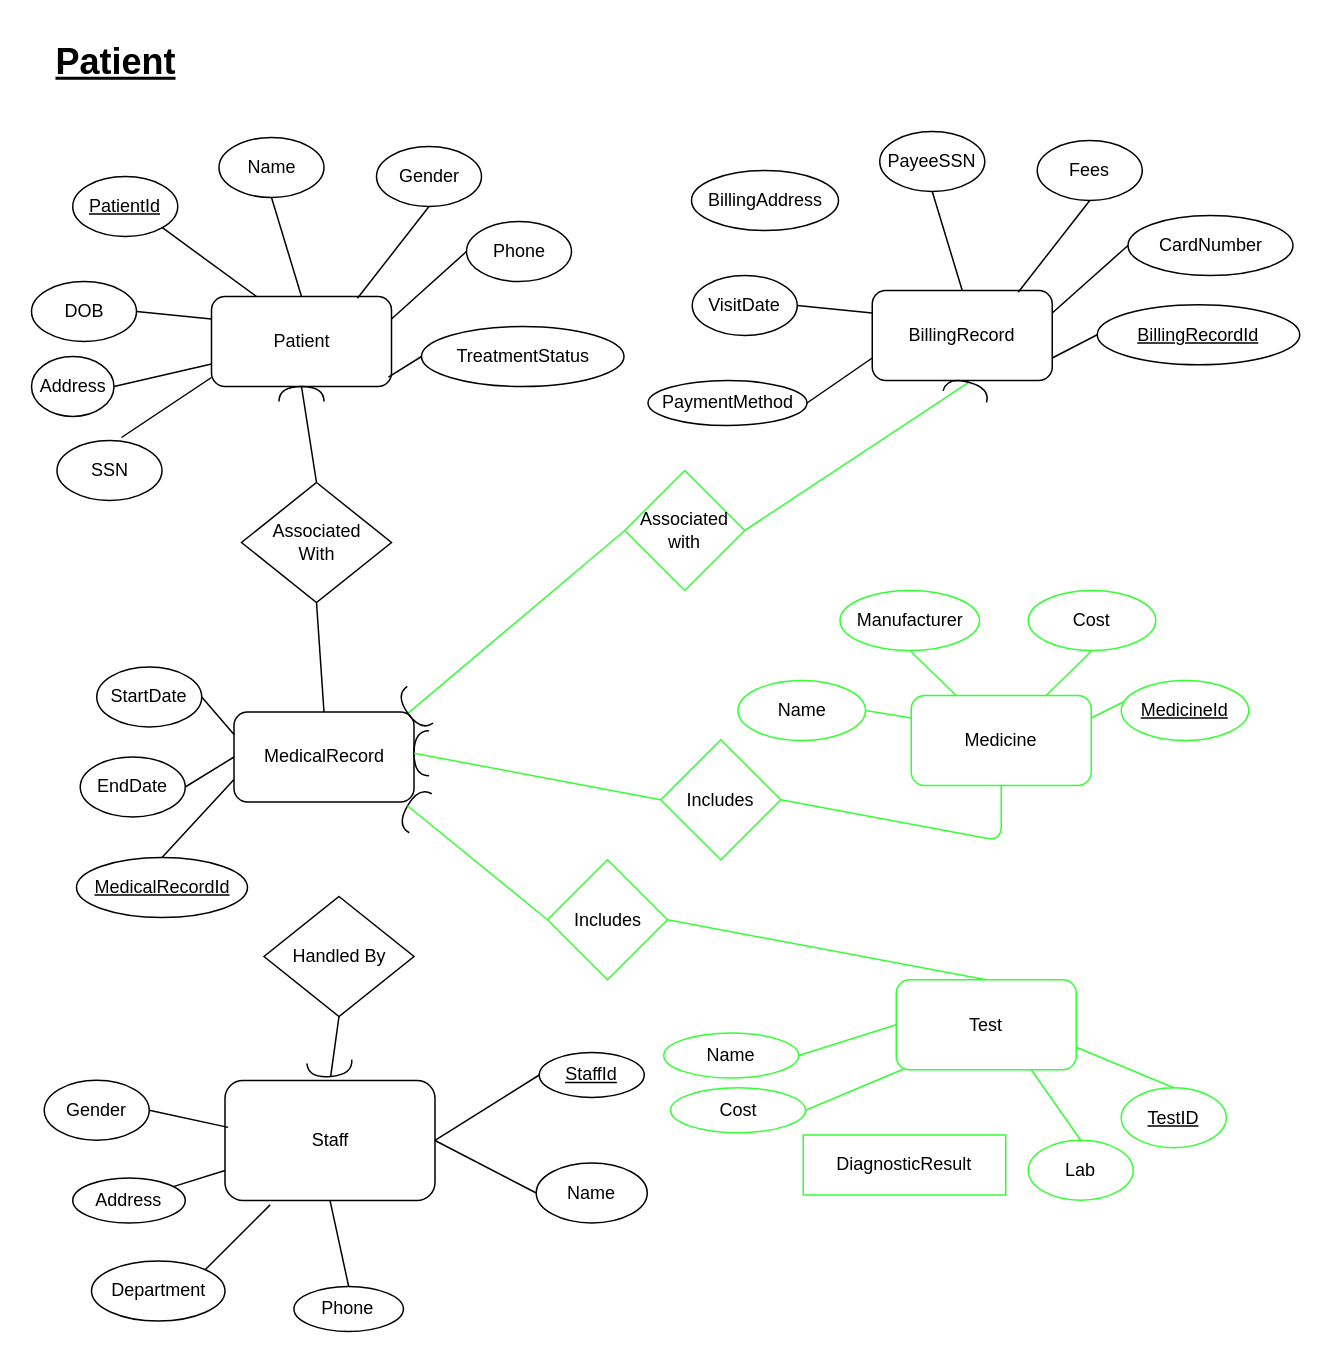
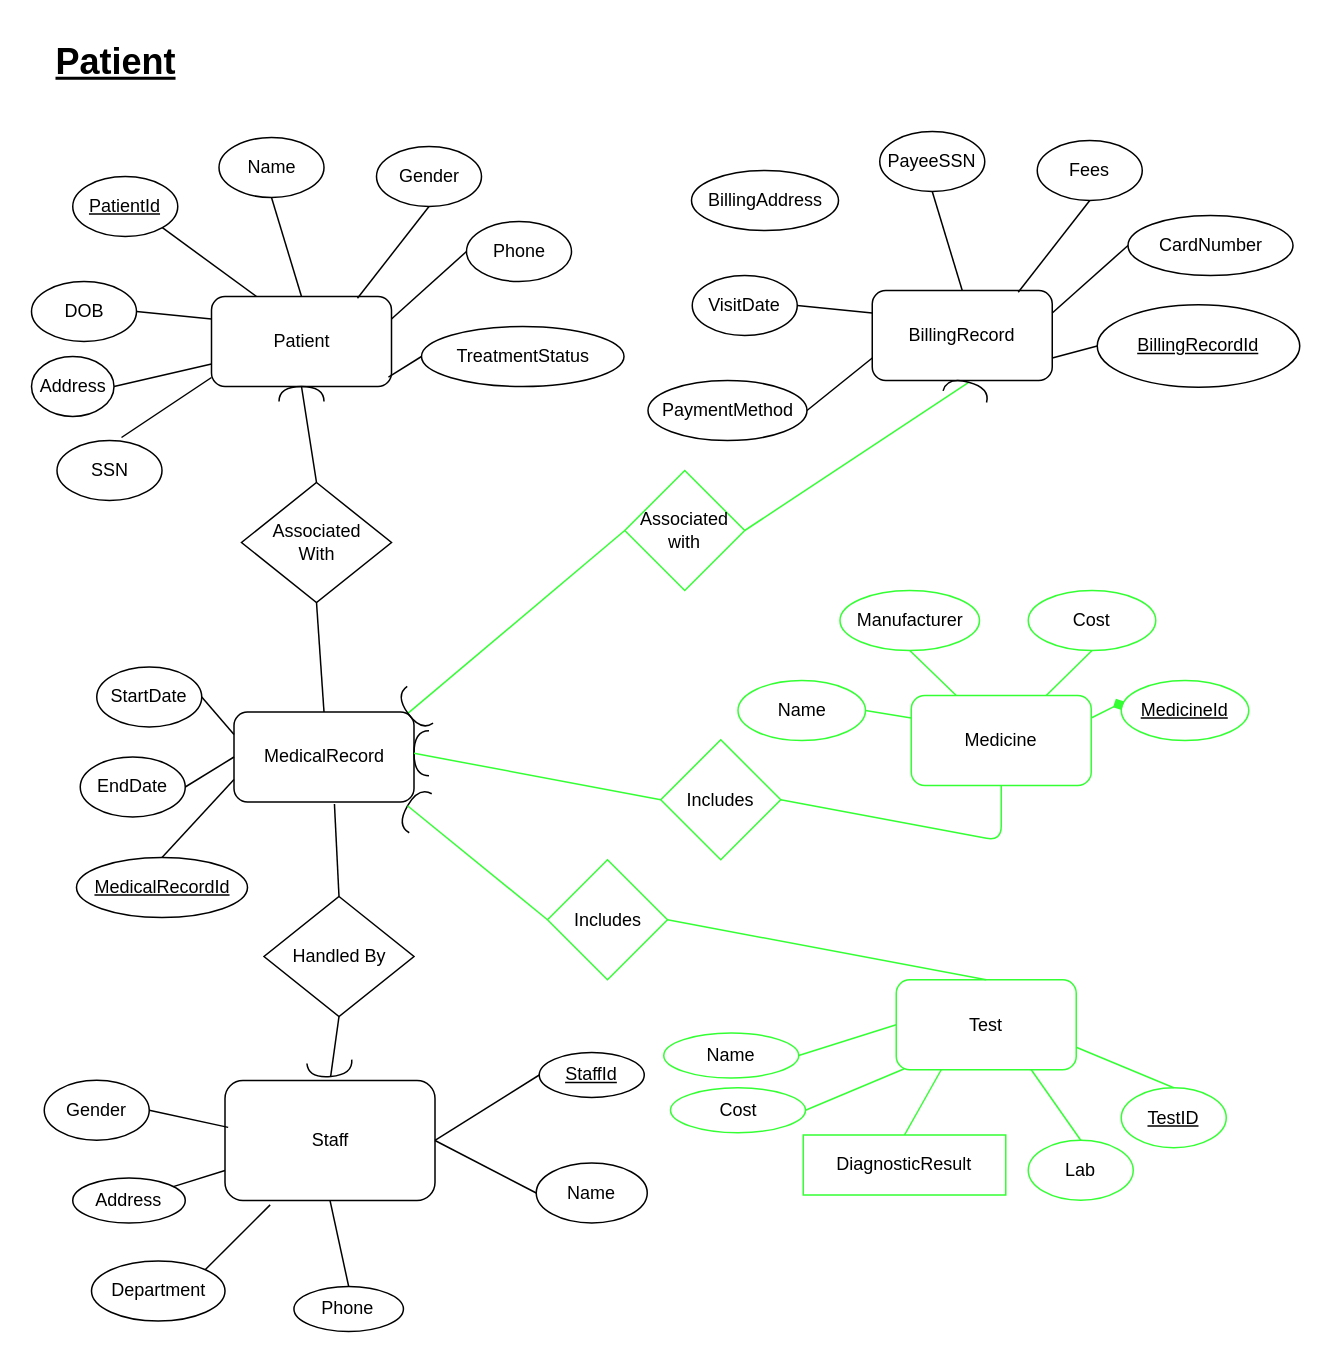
node "BillingRecordId": size 203x60 -> 203x83
node "PaymentMethod": size 159x45 -> 159x60
edge "MedicineId" -- "Medicine": arrowhead none -> diamond
edge "MedicalRecord" -- "Handled By": added
edge "Test" -- "DiagnosticResult": added
